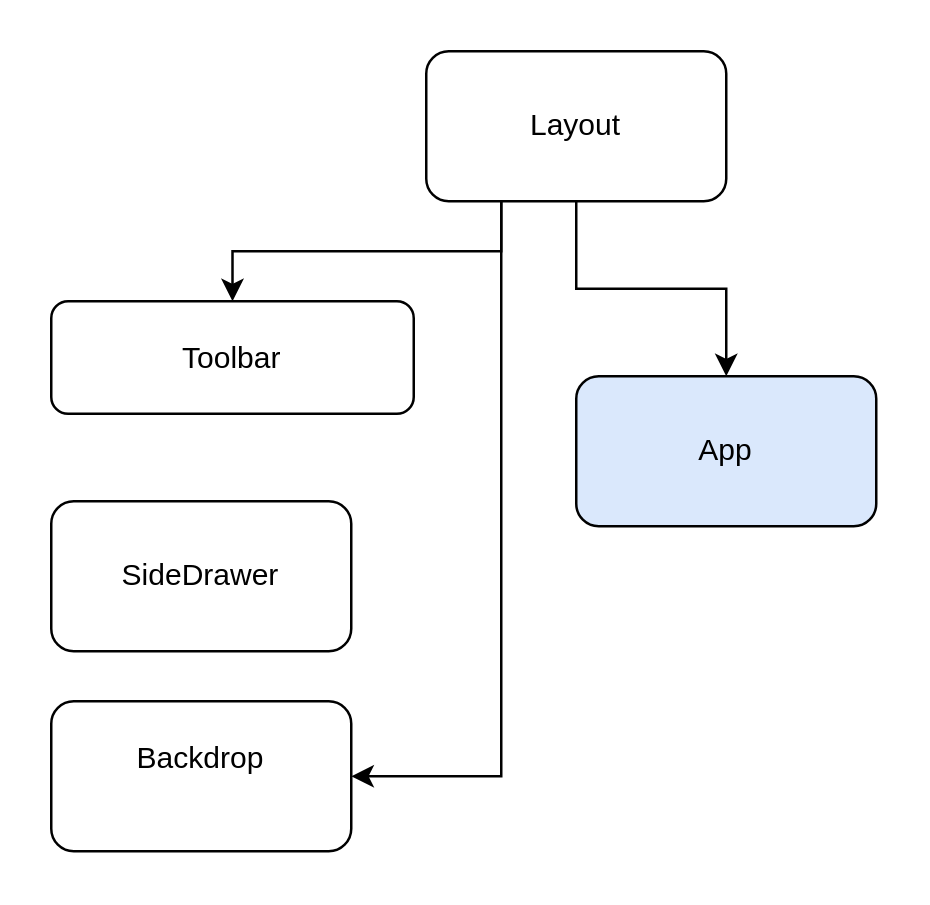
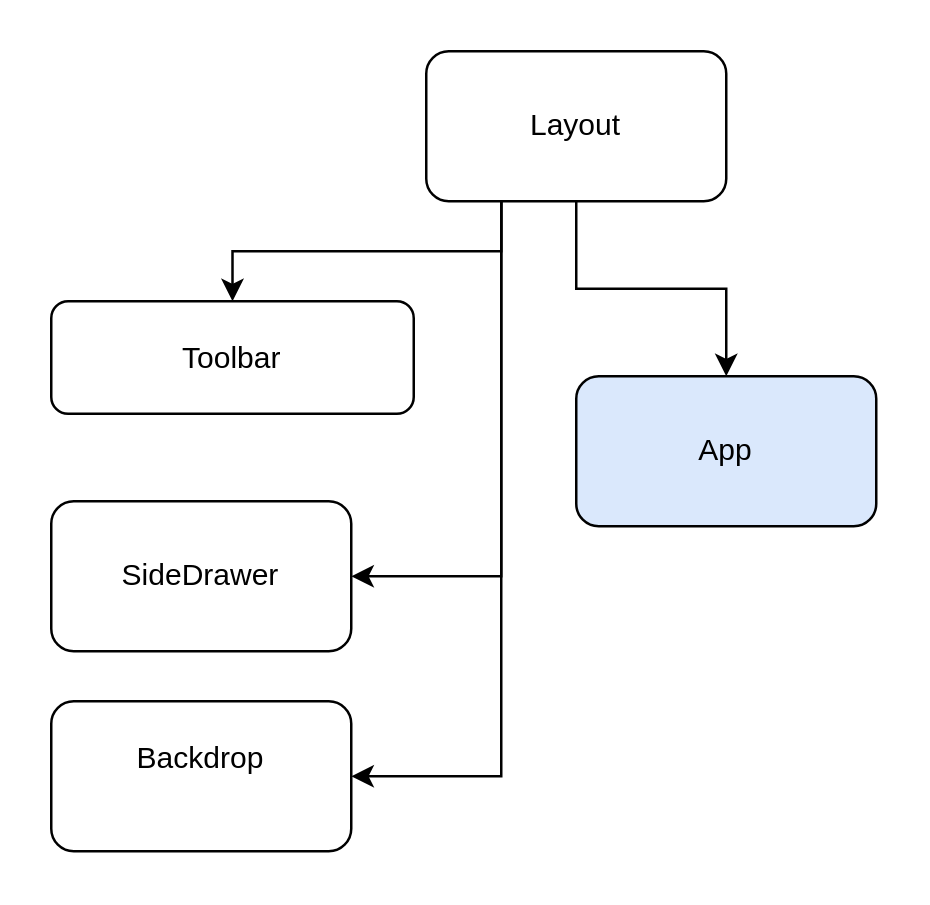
edge "Layout" -> "SideDrawer": added
